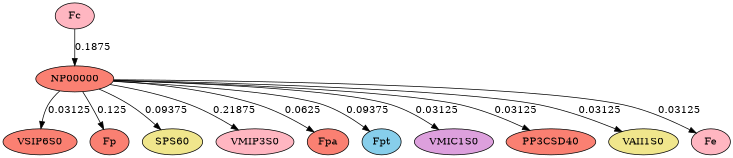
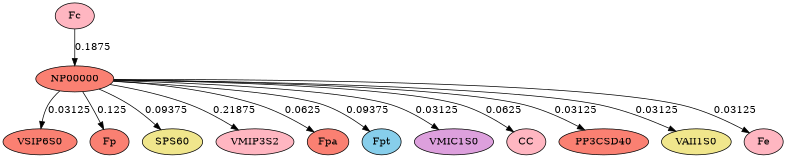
node "VMIP3S0": label "VMIP3S0" -> "VMIP3S2"
node "CC": added
